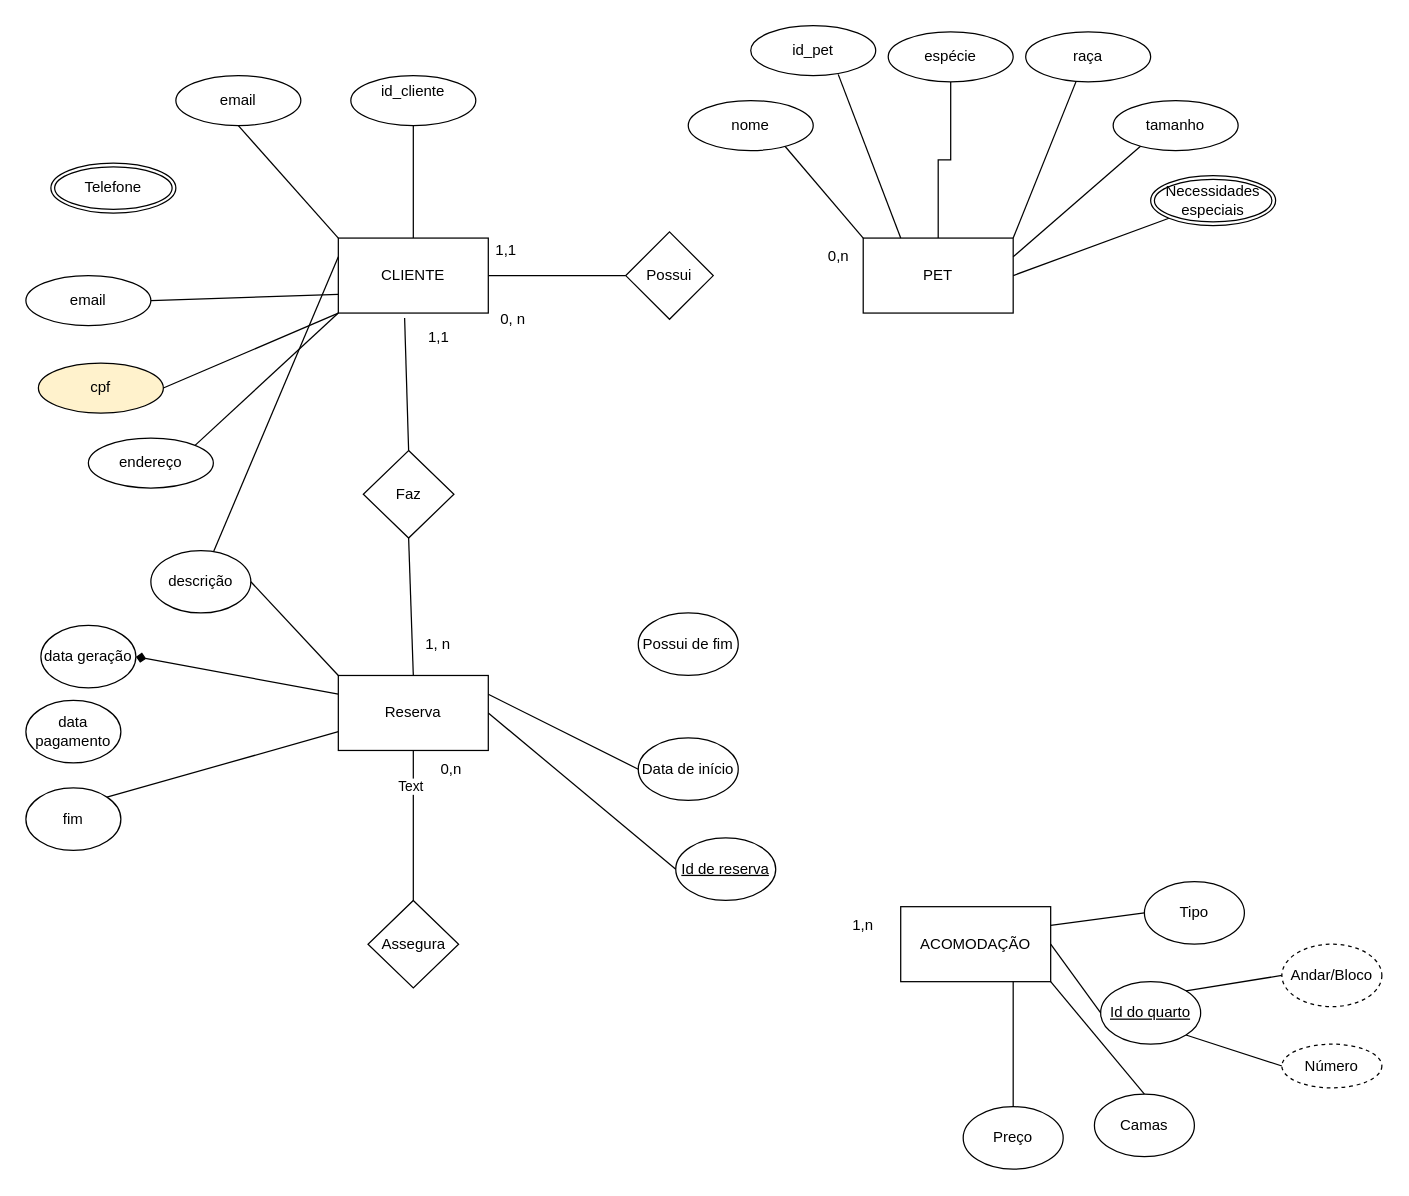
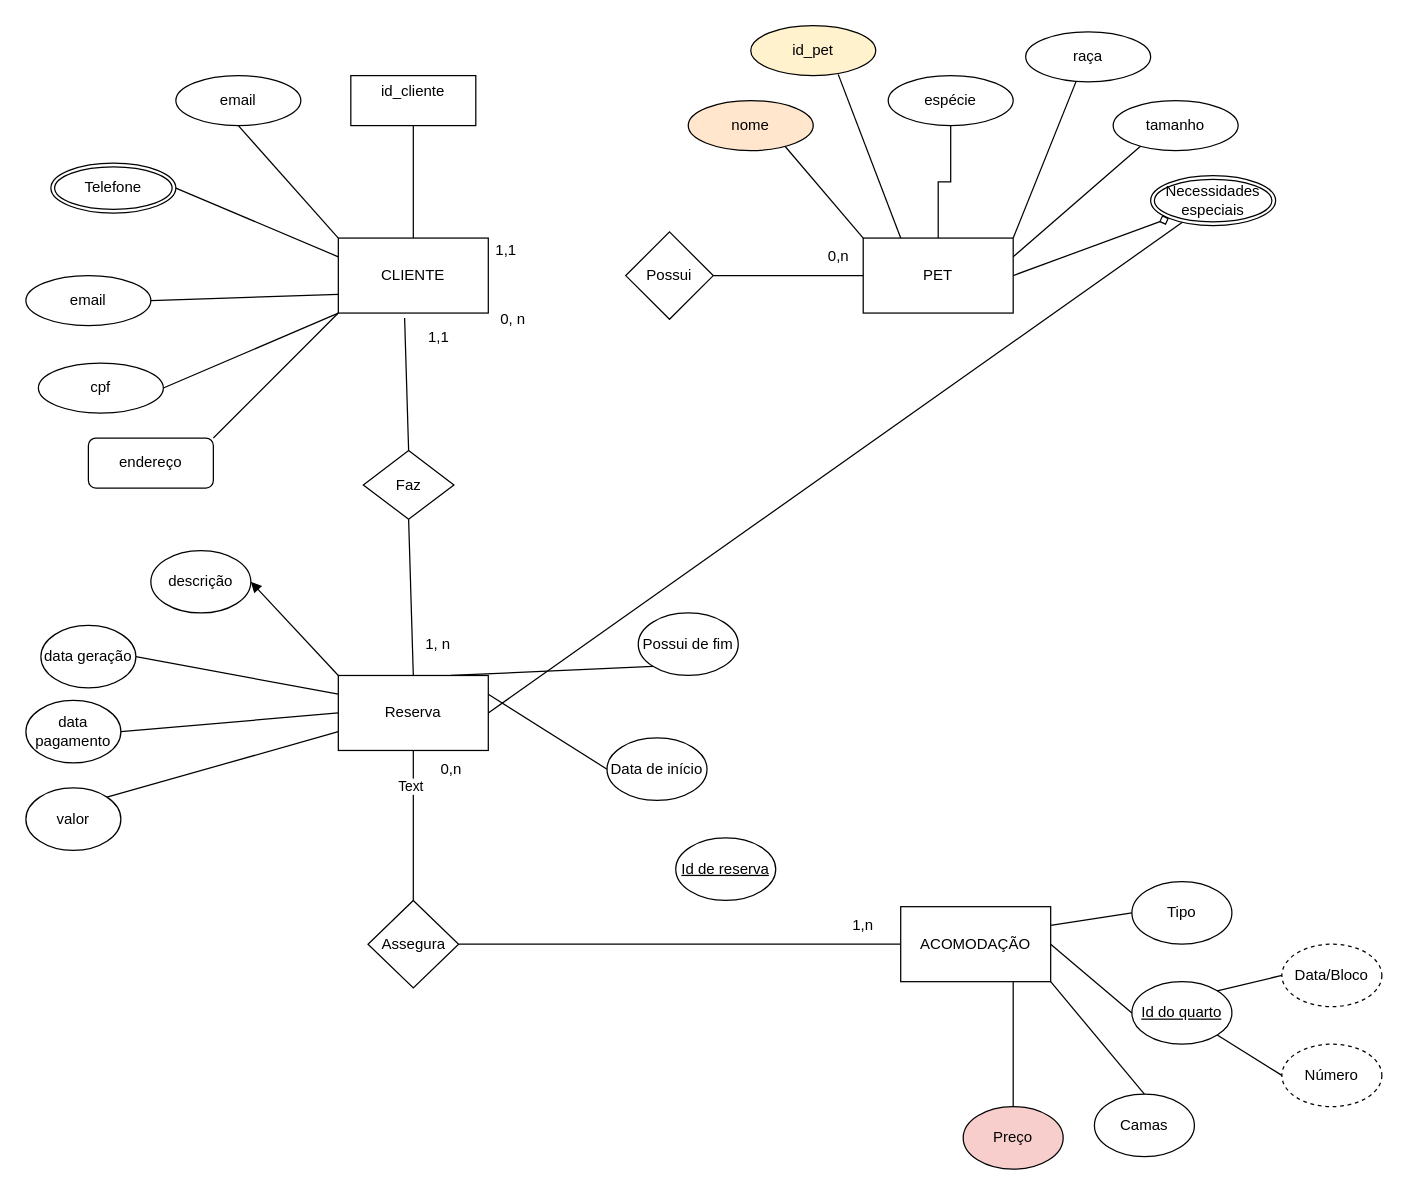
node "id_pet": fillcolor #ffffff -> #fff2cc
node "espécie": moved (951, 57) -> (951, 101)
node "id_cliente": shape ellipse -> rectangle
node "nome": fillcolor #ffffff -> #ffe6cc
edge "Necessidades especiais" -- "PET": arrowhead none -> diamond
edge "CLIENTE" -- "Possui": removed
edge "Possui" -- "PET": added
node "cpf": fillcolor #fff2cc -> #ffffff
edge "CLIENTE" -- "descrição": now "CLIENTE" -- "Telefone"
node "endereço": shape ellipse -> rounded rectangle
node "Faz": size 91x88 -> 91x69
edge "descrição" -- "Reserva": arrowhead none -> block
edge "Reserva" -> "data geração": arrowhead diamond -> none
edge "Possui de fim" -- "Reserva": added
edge "Reserva" -- "data pagamento": added
node "Data de início": moved (688, 769) -> (657, 769)
edge "Reserva" -- "Id de reserva": now "Reserva" -- "Necessidades especiais"
node "fim": label "fim" -> "valor"
node "Tipo": moved (1194, 913) -> (1182, 913)
edge "Assegura" -- "ACOMODAÇÃO": added
node "Andar/Bloco": label "Andar/Bloco" -> "Data/Bloco"
node "Id do quarto": moved (1151, 1013) -> (1182, 1013)
node "Número": size 100x44 -> 100x63
node "Preço": fillcolor #ffffff -> #f8cecc
